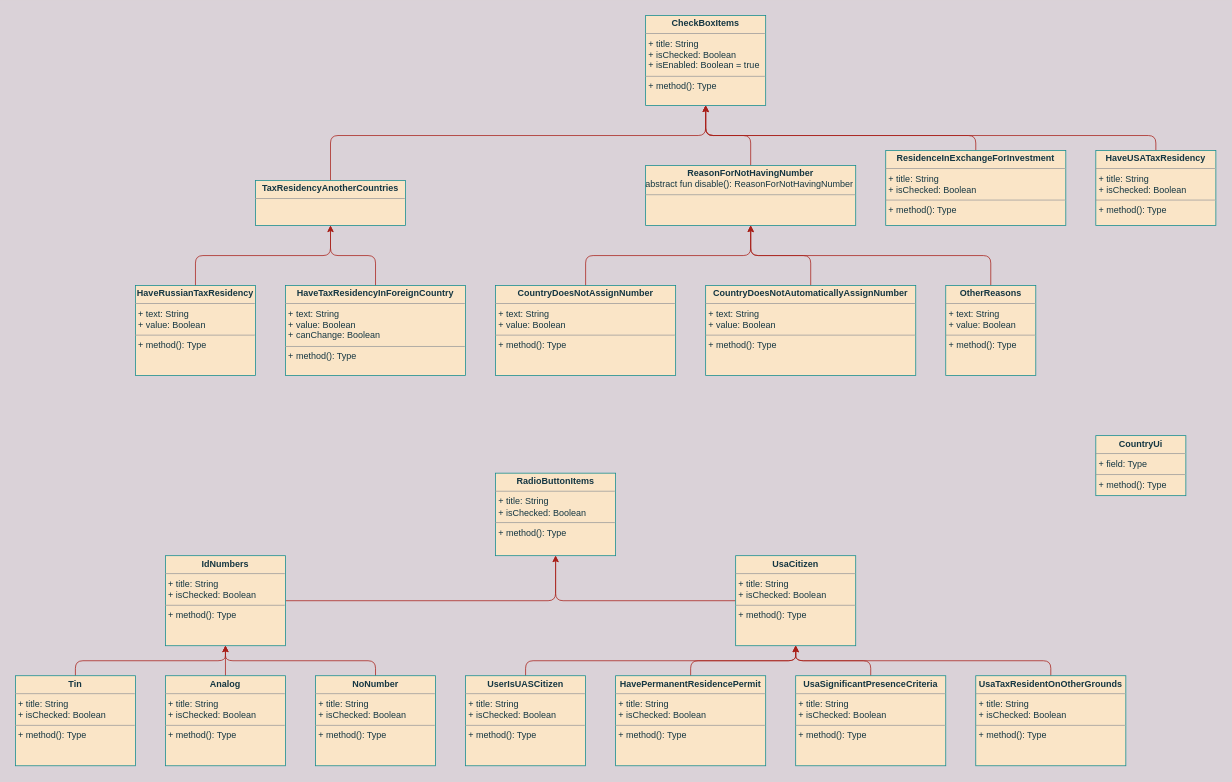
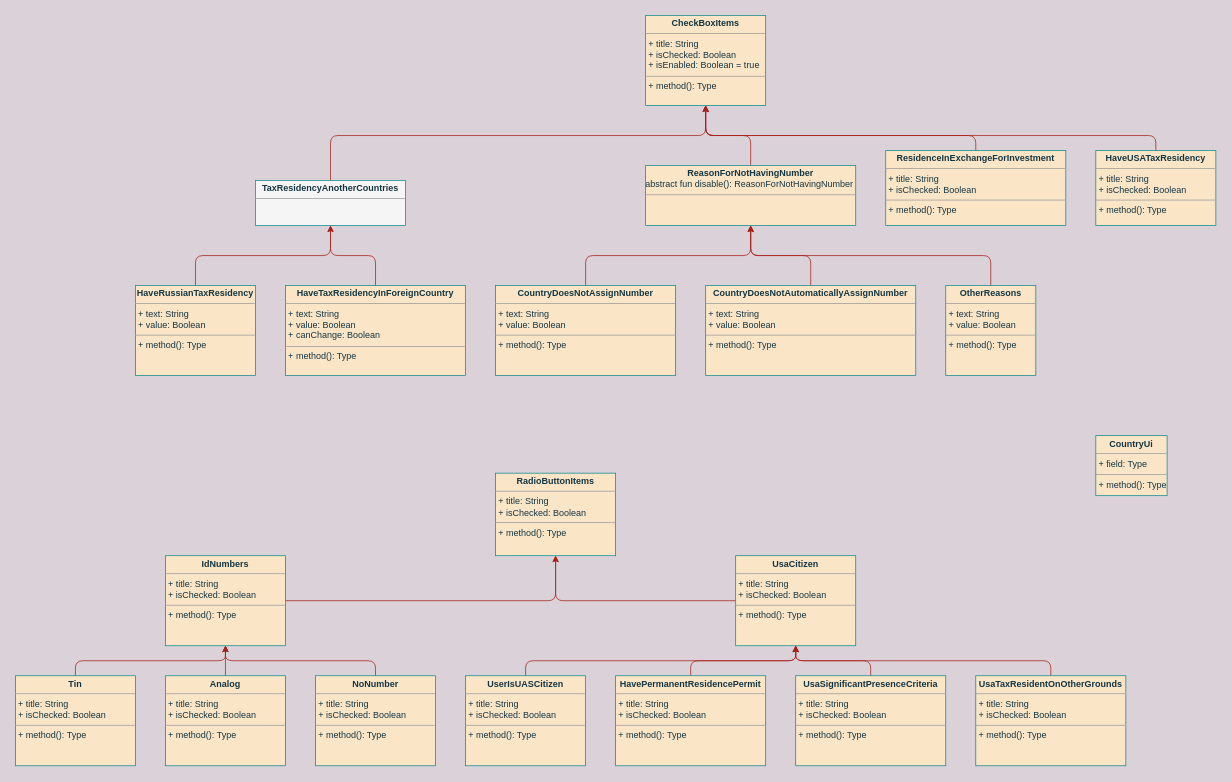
node "TaxResidencyAnotherCountries": fillcolor #fae5c7 -> #f5f5f5
node "CountryUi + field: Type + method(): Type": size 90x60 -> 71x60
